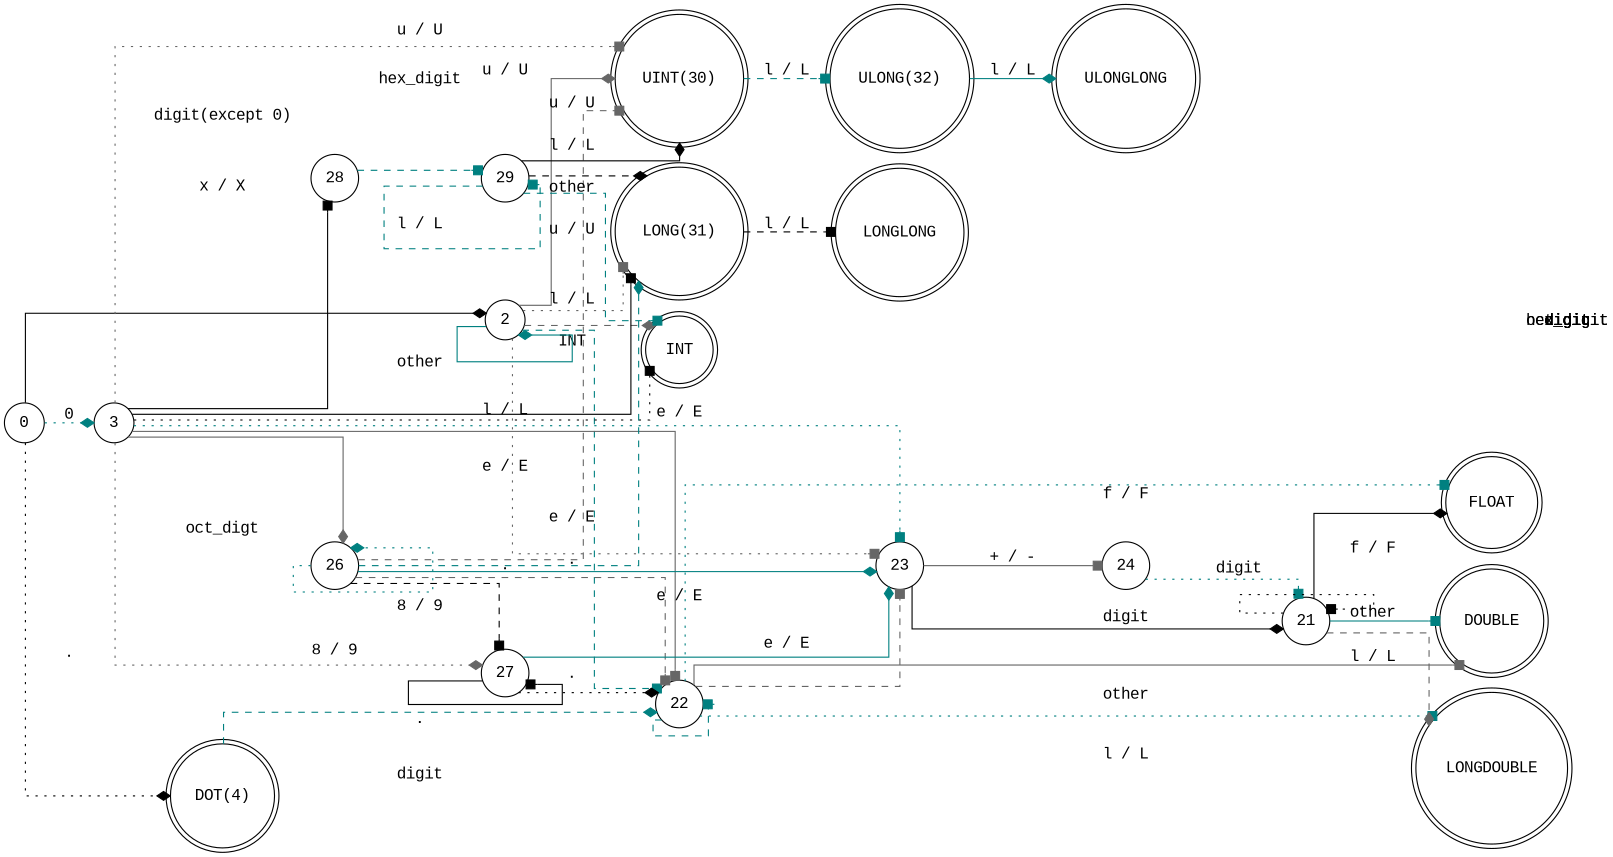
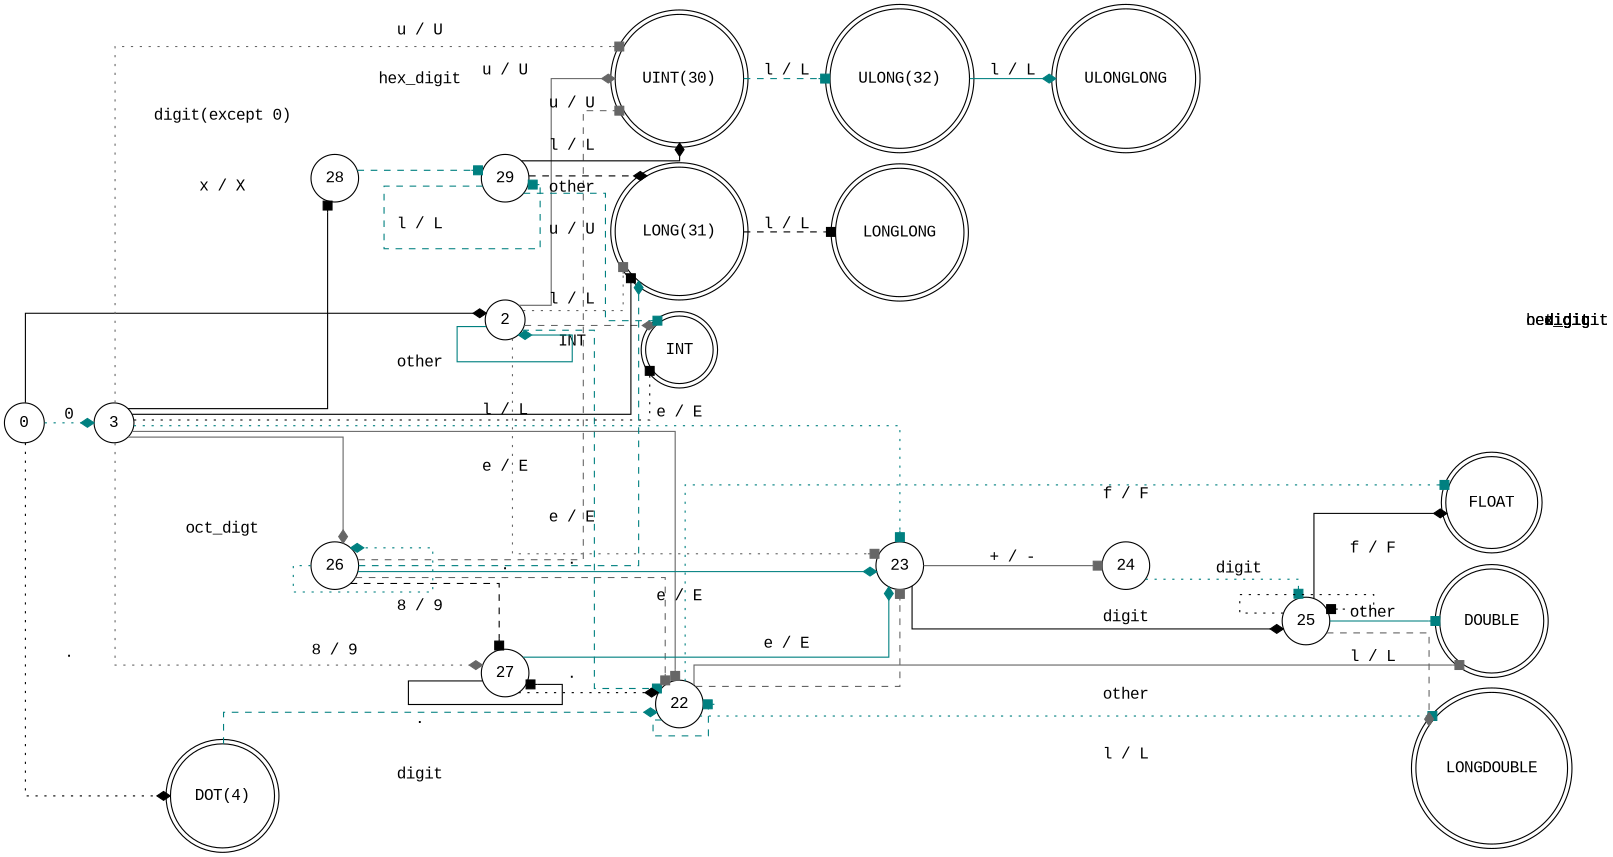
node "21": label "21" -> "25"
